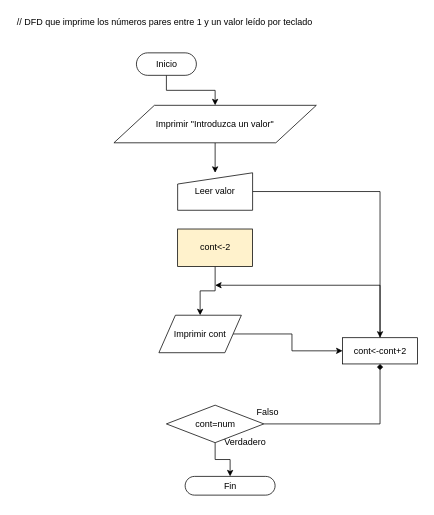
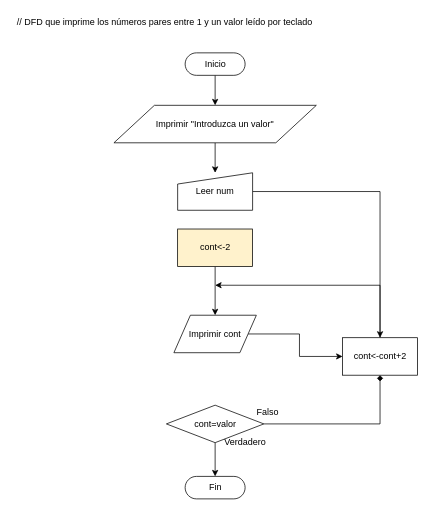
node "Inicio": moved (166, 64) -> (215, 64)
node "Leer valor": label "Leer valor" -> "Leer num"
node "Imprimir cont": moved (200, 334) -> (215, 334)
node "cont<-cont+2": size 75x26 -> 75x38
node "cont=num": label "cont=num" -> "cont=valor"
node "Fin": size 90x19 -> 60x23
